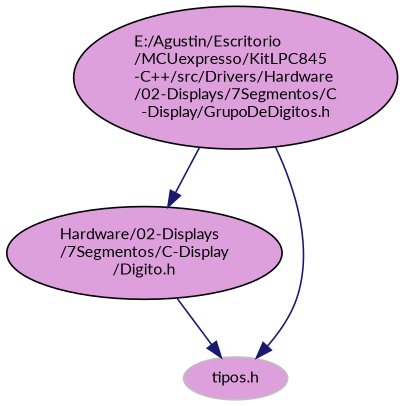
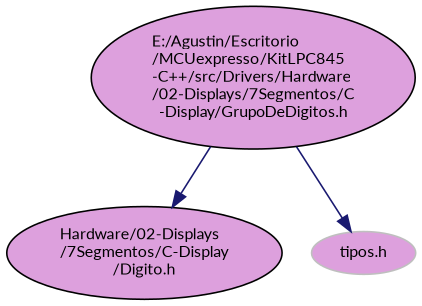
edge "Hardware/02-Displays /7Segmentos/C-Display /Digito.h" -> "tipos.h": removed
